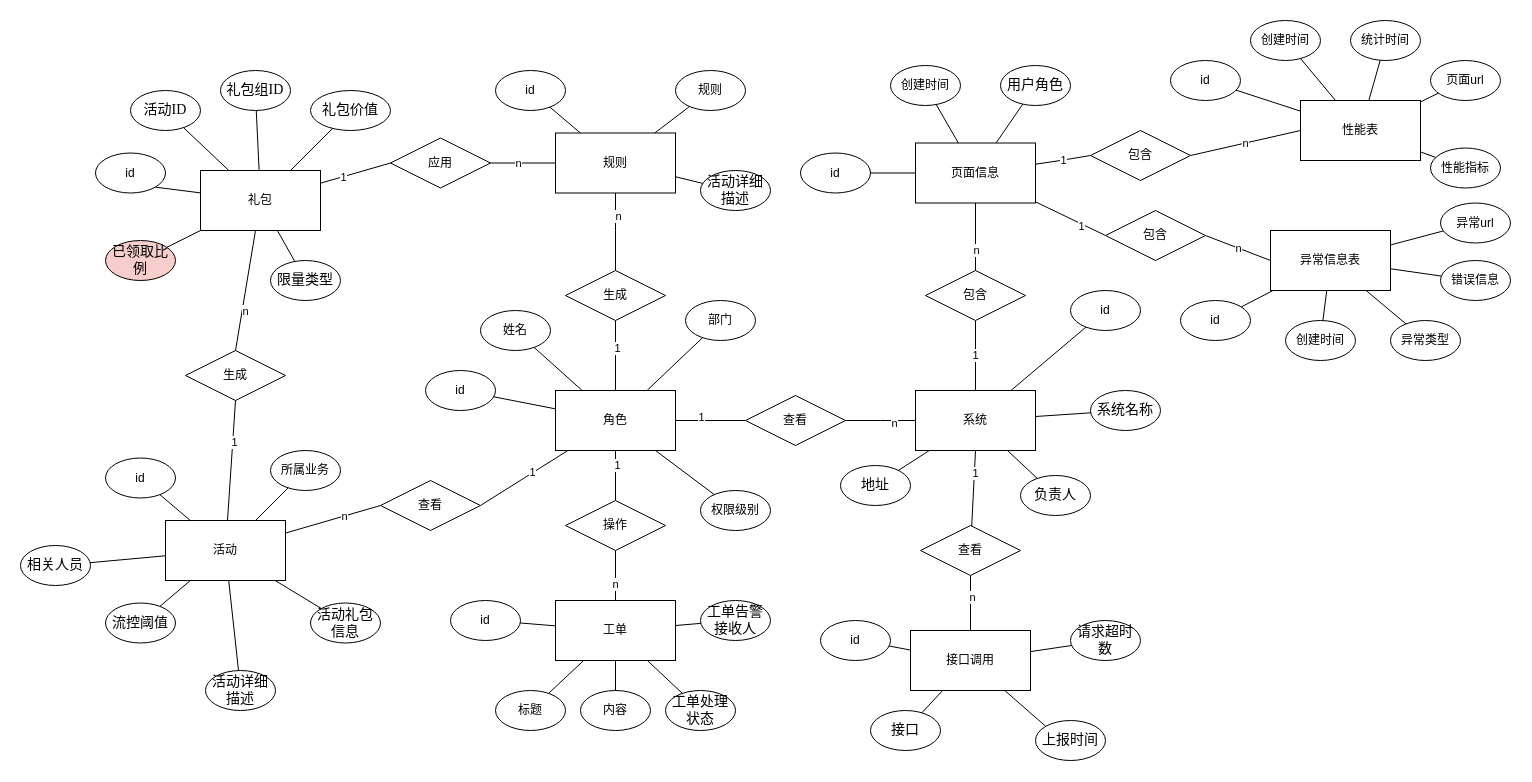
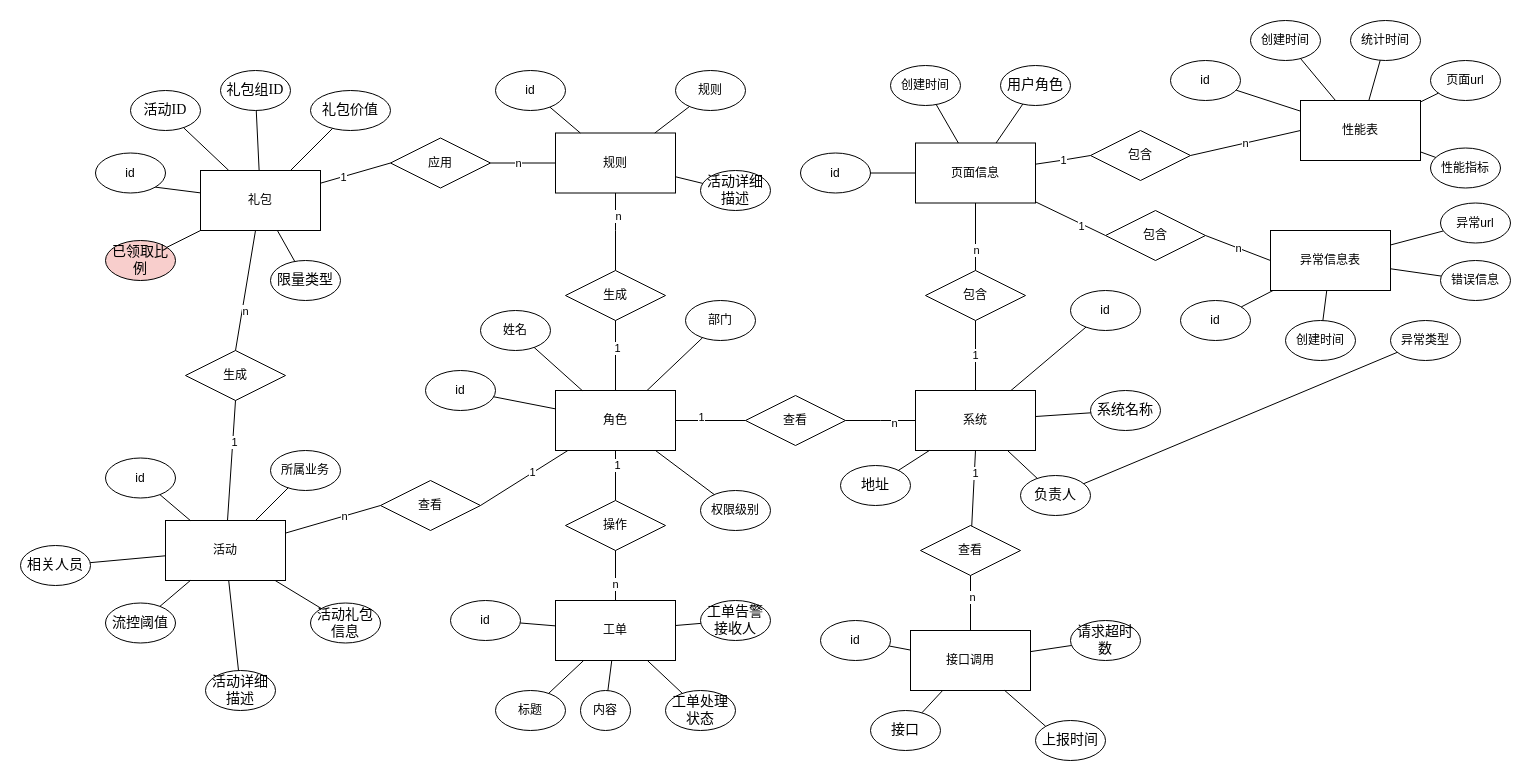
edge "异常信息表" -- "异常类型": now "负责人" -- "异常类型"
node "内容": size 70x40 -> 50x40
